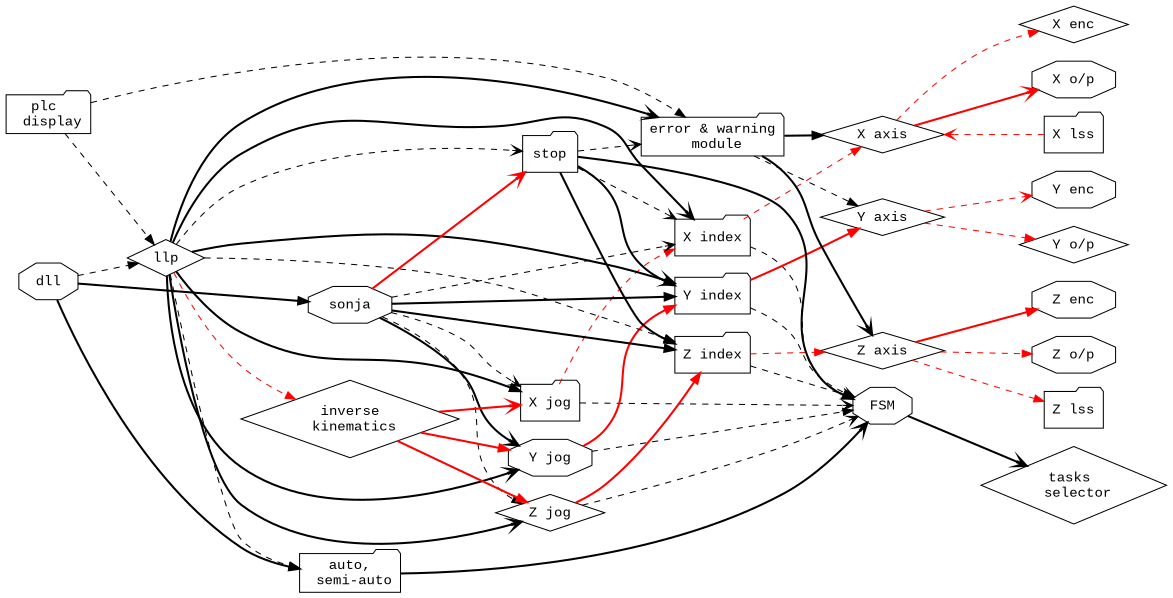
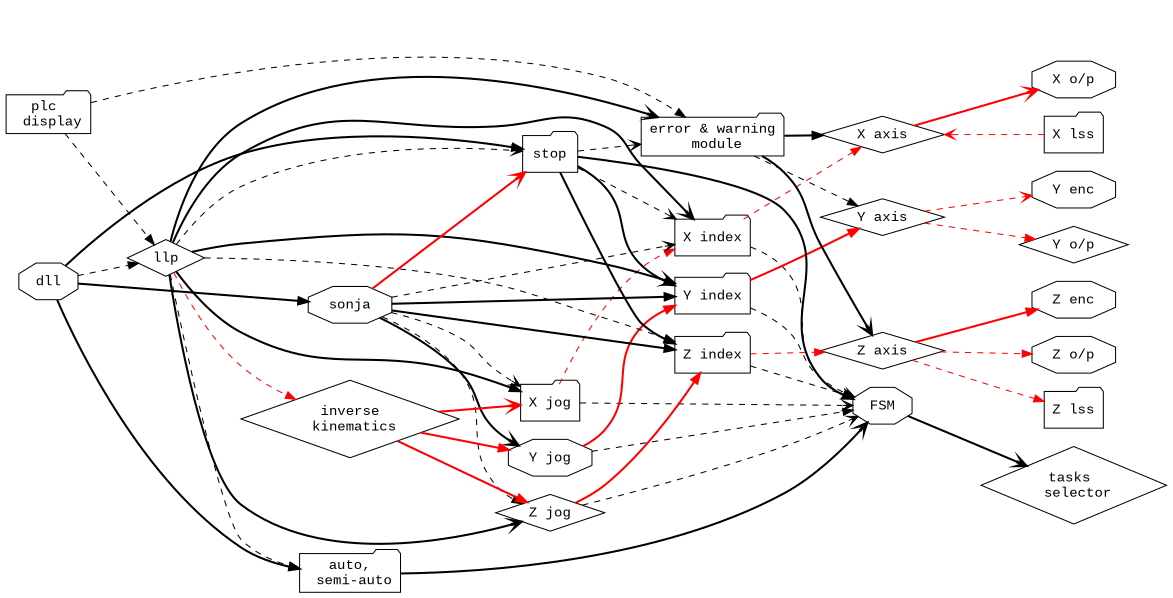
node "X enc": removed
edge "dll" -> "stop": added
edge "llp" -> "Y jog": removed
